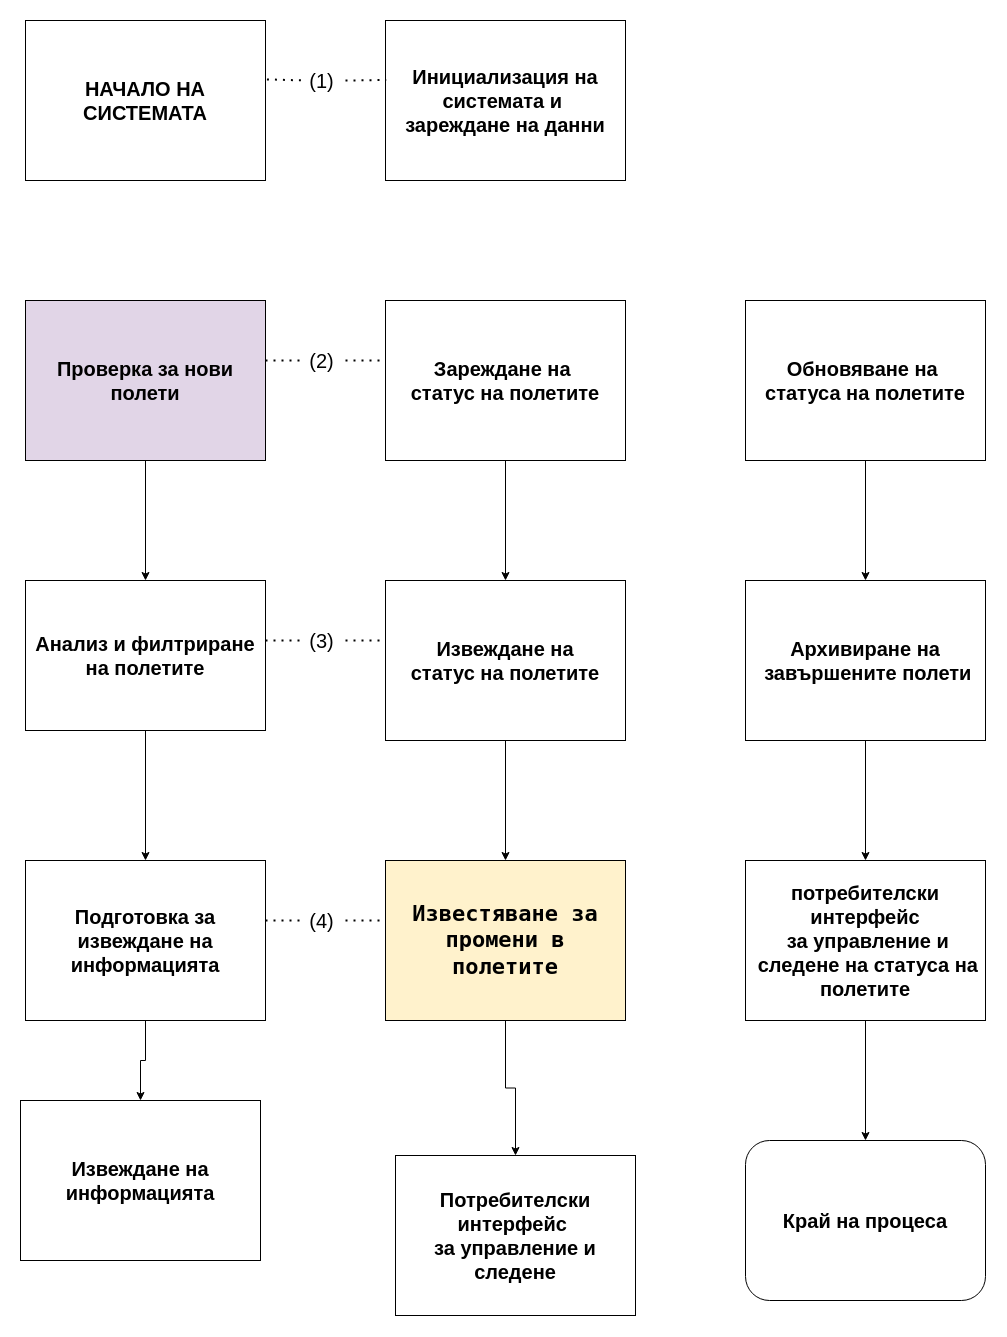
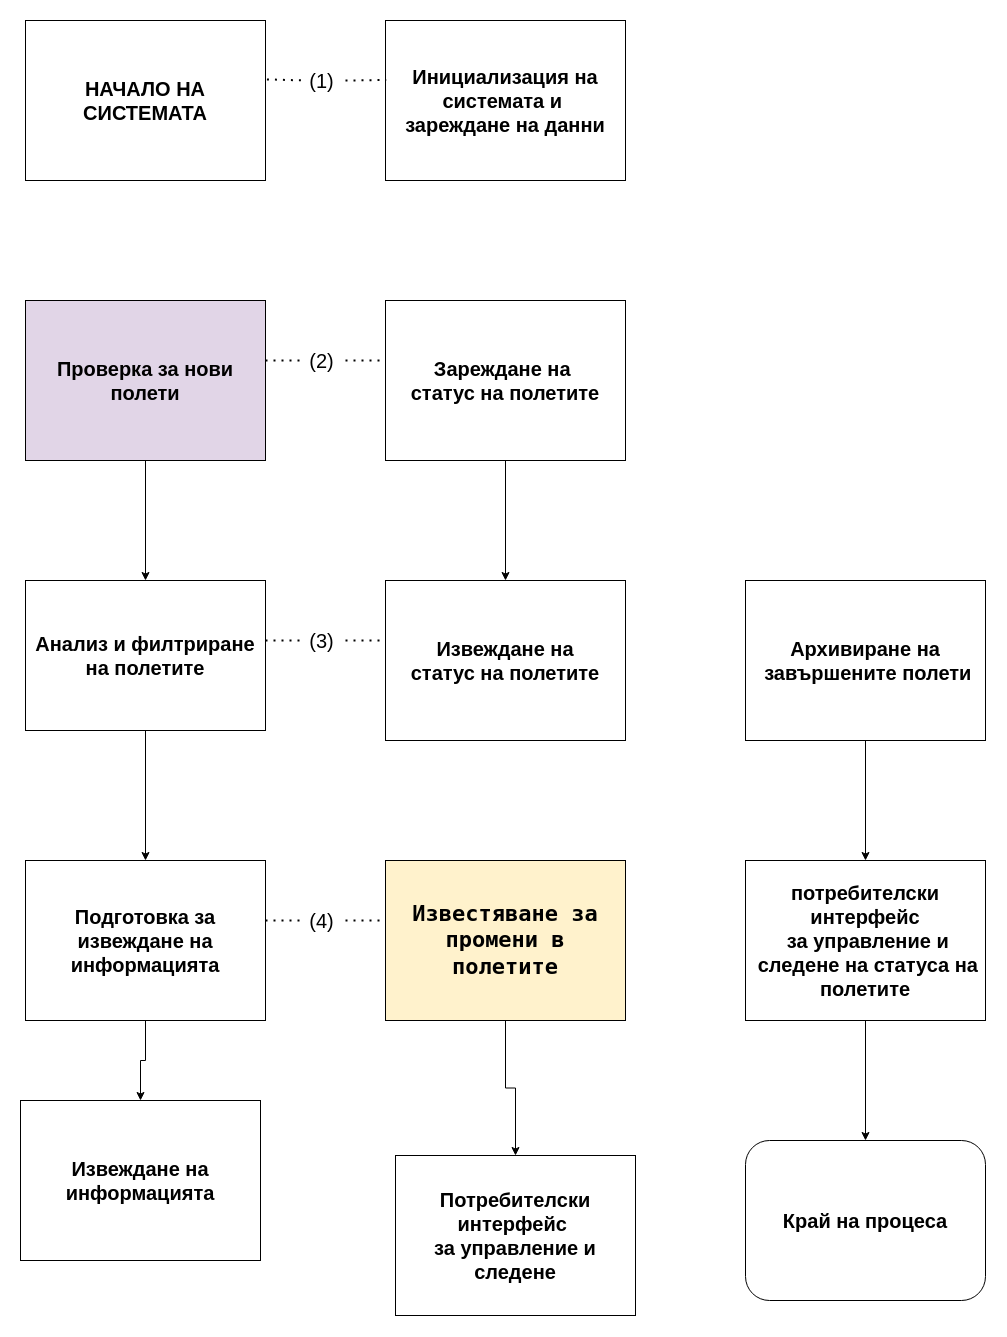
node "Обновяване на статуса на полетите": removed
edge "Обновяване на статуса на полетите" -> "Архивиране на завършените полети": removed
edge "Извеждане на статус на полетите" -> "Известяване за промени в полетите": removed
